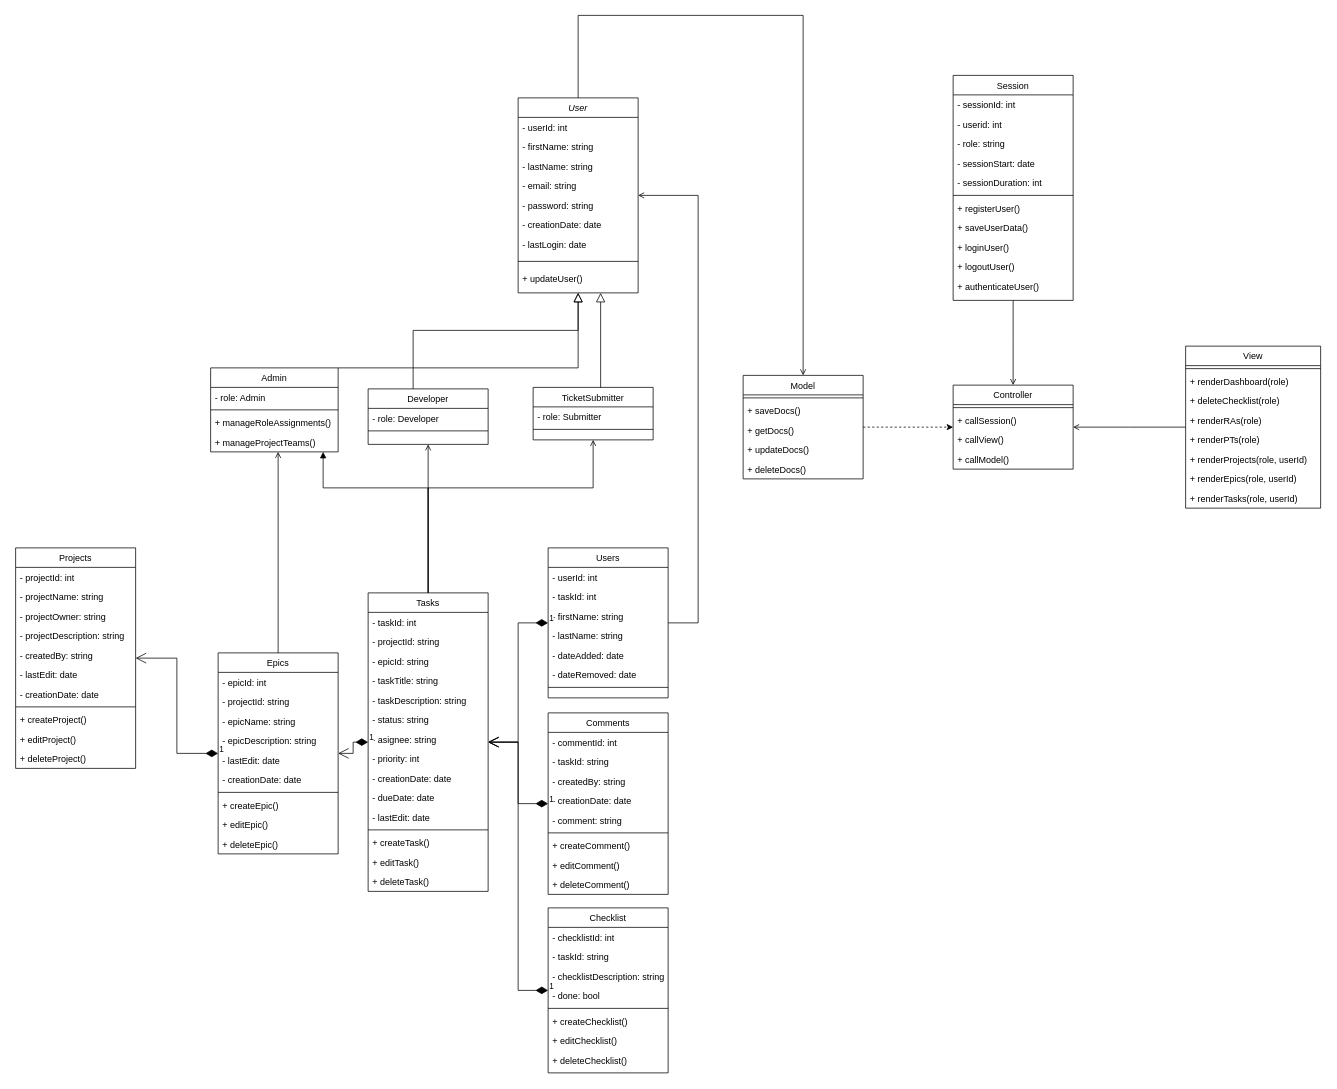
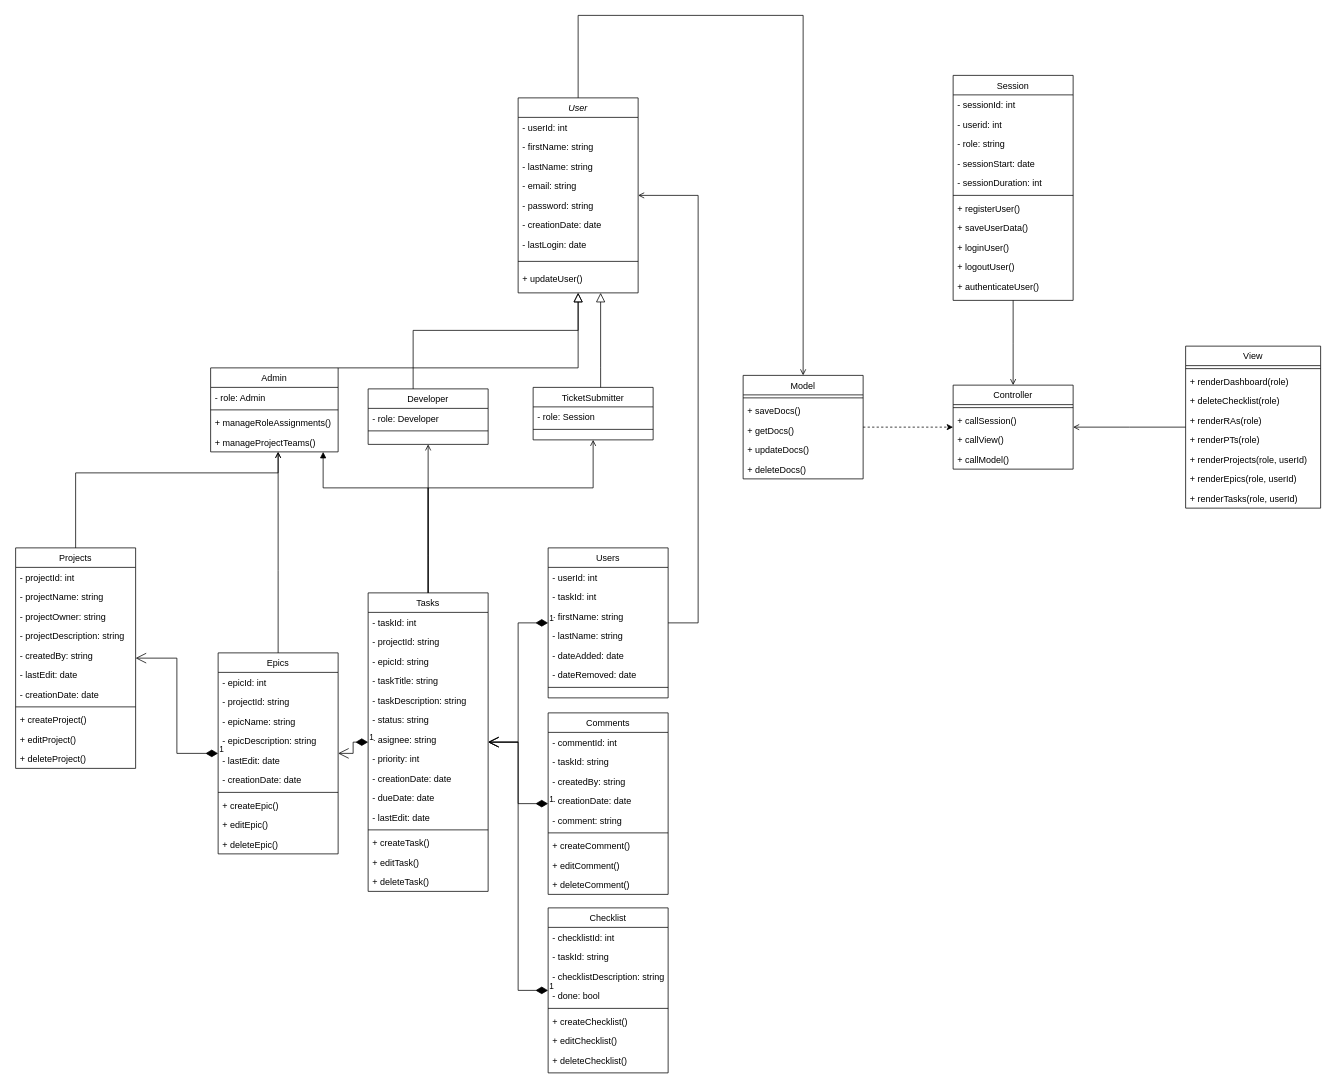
node "- role: Submitter": label "- role: Submitter" -> "- role: Session"
edge "Projects" -> "Admin": added
